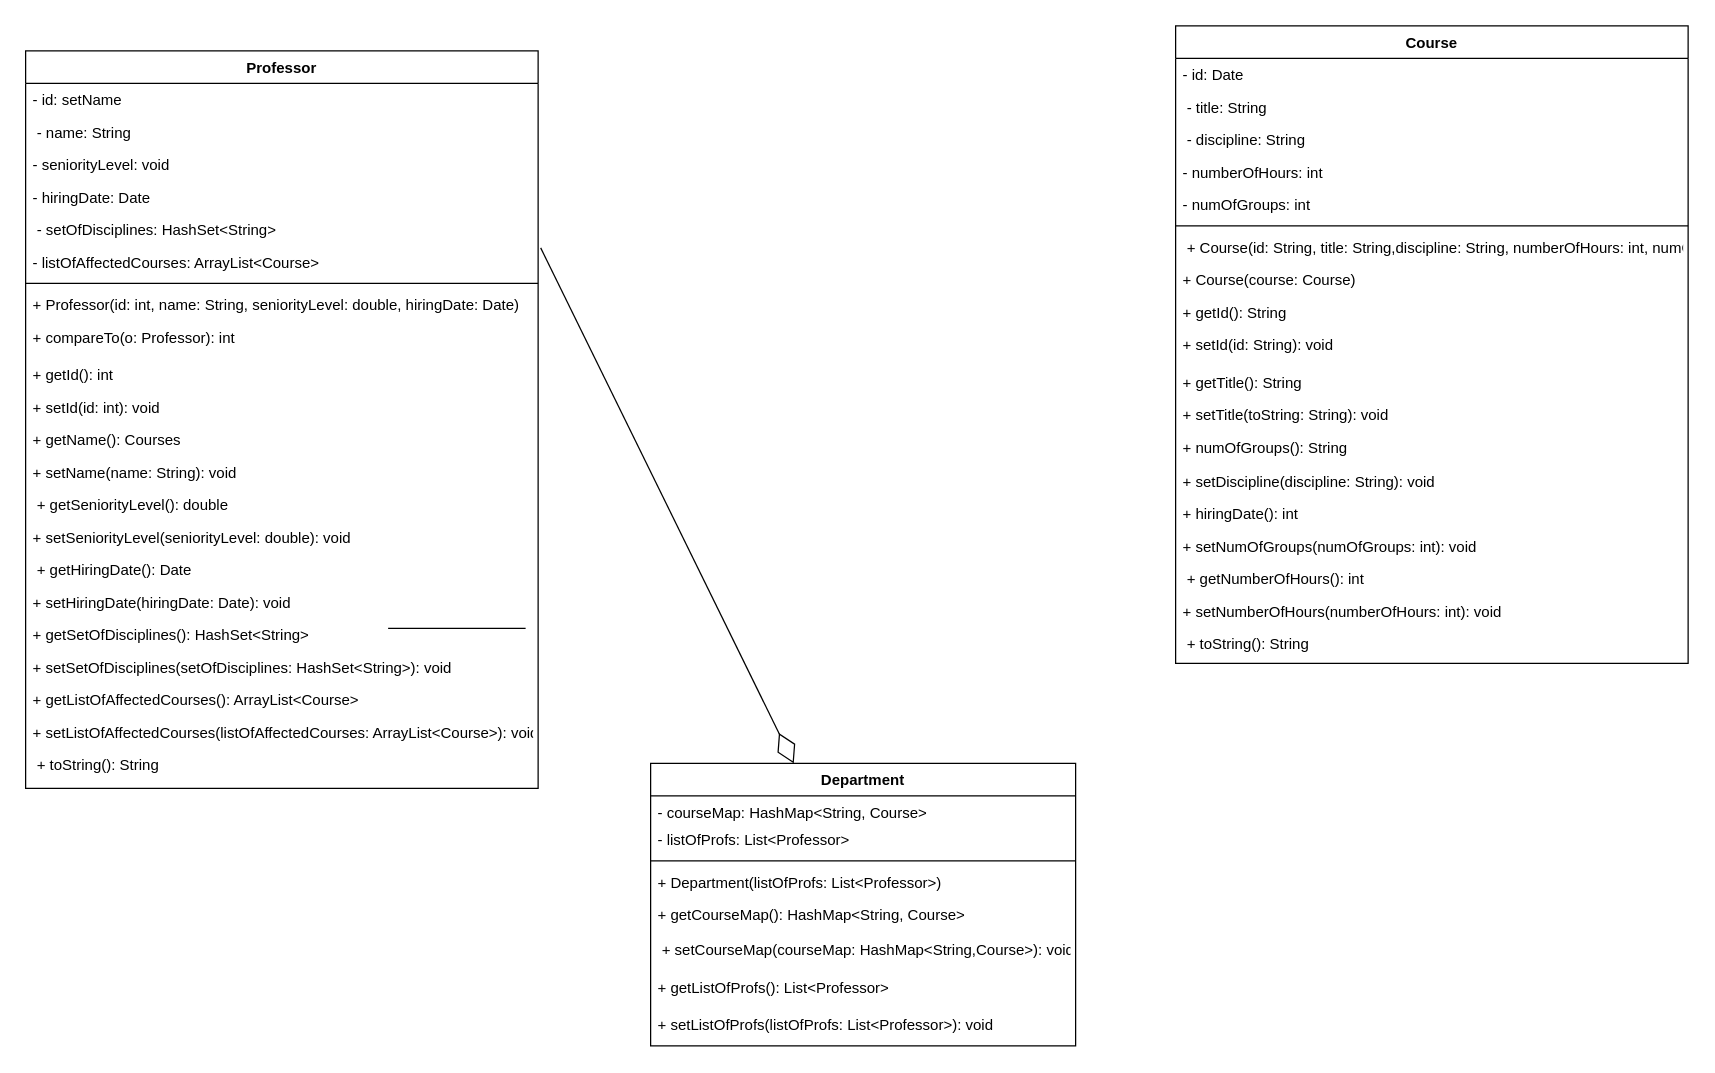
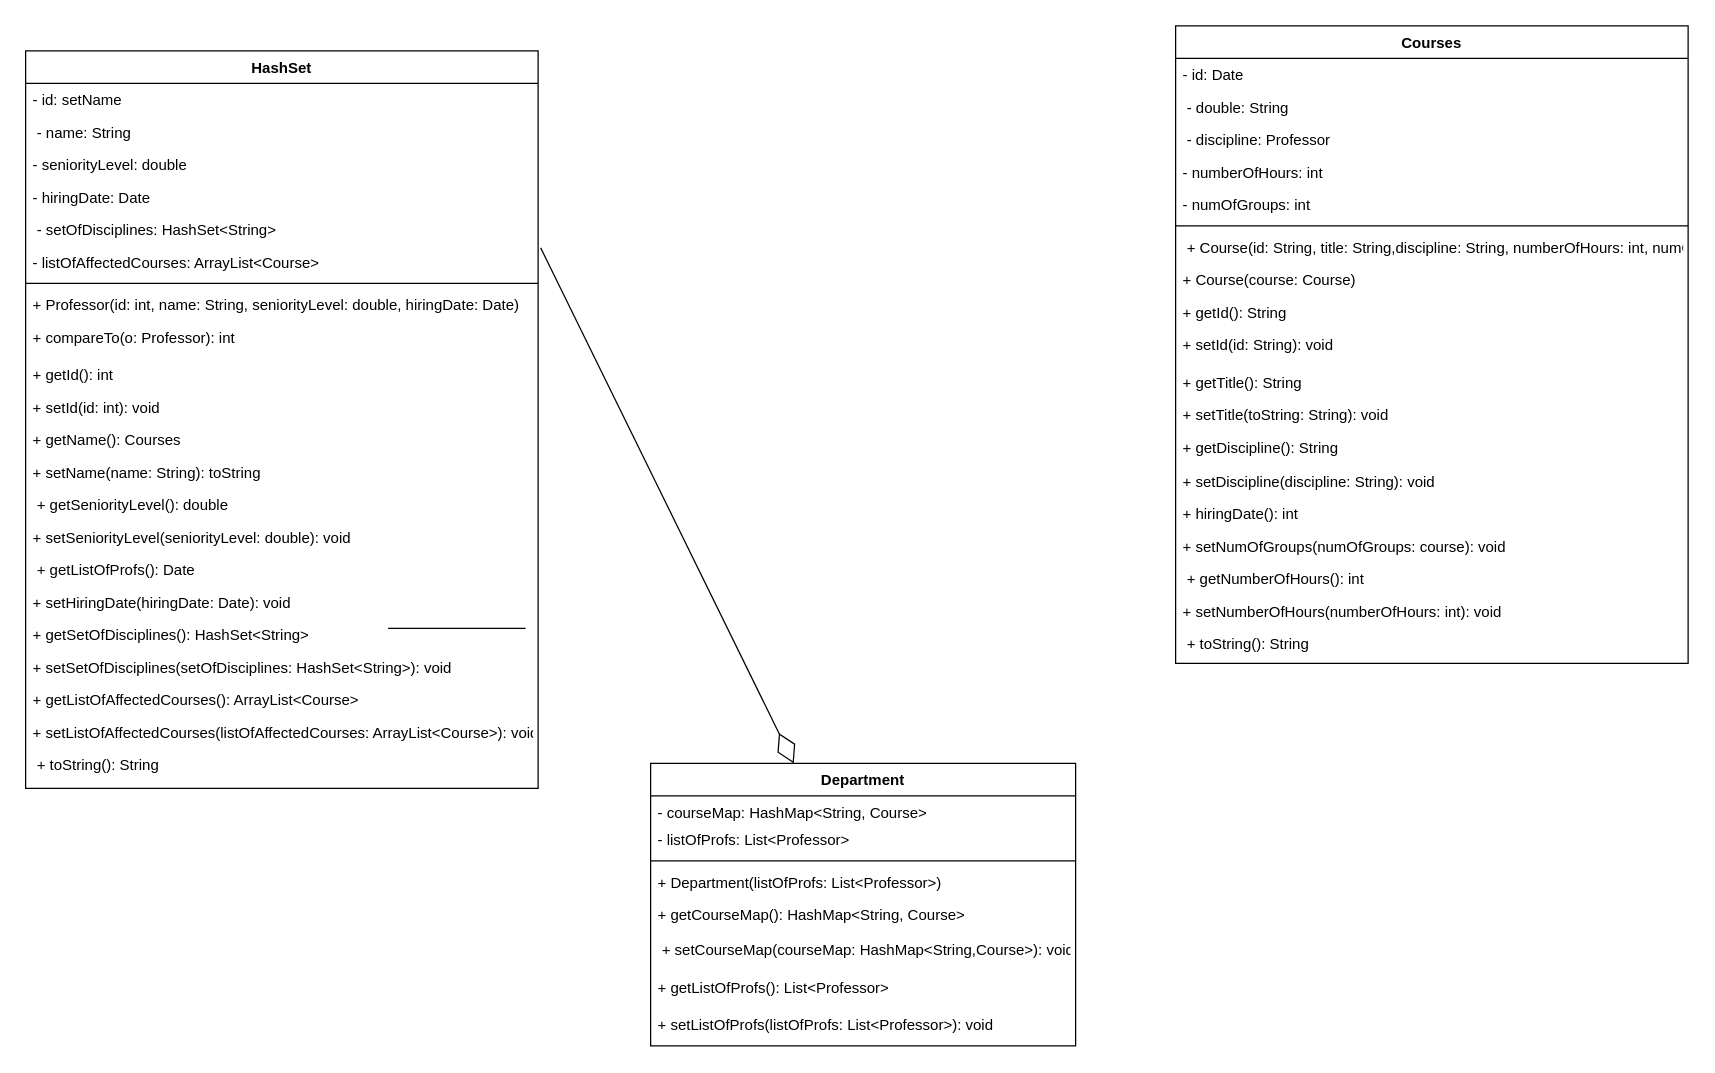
node "Course": label "Course" -> "Courses"
node "Professor": label "Professor" -> "HashSet"
node "- title: String": label "- title: String" -> "- double: String"
node "- discipline: String": label "- discipline: String" -> "- discipline: Professor"
node "- seniorityLevel: void": label "- seniorityLevel: void" -> "- seniorityLevel: double"
node "+ numOfGroups(): String": label "+ numOfGroups(): String" -> "+ getDiscipline(): String"
node "+ setName(name: String): void": label "+ setName(name: String): void" -> "+ setName(name: String): toString"
node "+ setNumOfGroups(numOfGroups: int): void": label "+ setNumOfGroups(numOfGroups: int): void" -> "+ setNumOfGroups(numOfGroups: course): void"
node "+ getHiringDate(): Date": label "+ getHiringDate(): Date" -> "+ getListOfProfs(): Date"
